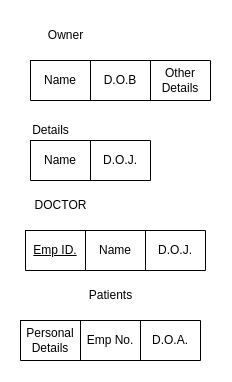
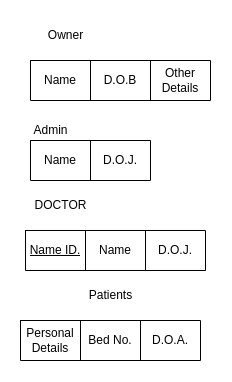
node "Details": label "Details" -> "Admin"
node "Emp ID.": label "Emp ID." -> "Name ID."
node "Emp No.": label "Emp No." -> "Bed No."
